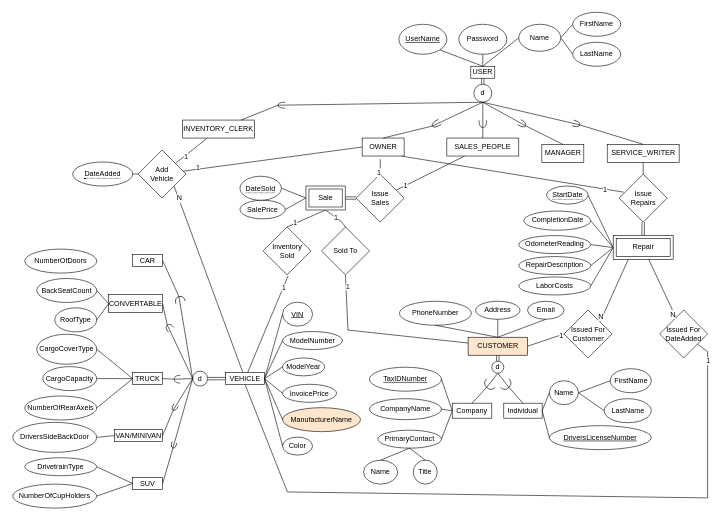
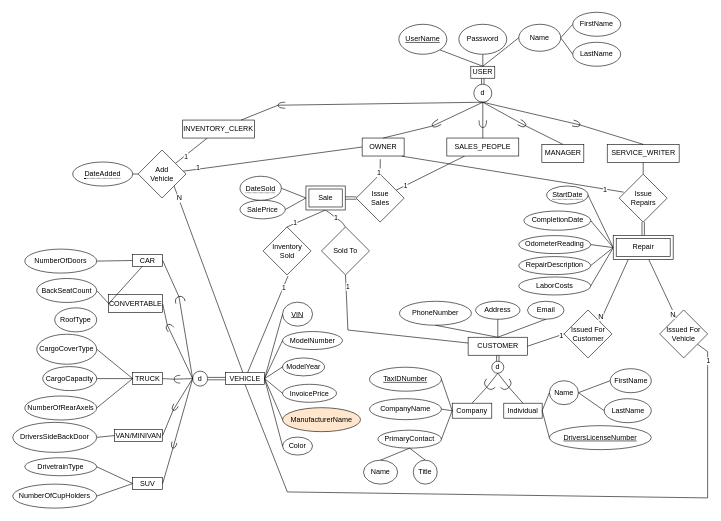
edge "CAR" -- "NumberOfDoors": added
edge "CONVERTABLE" -- "RoofType": now "CONVERTABLE" -- "CAR"
node "Issued For DateAdded": label "Issued For DateAdded" -> "Issued For Vehicle"
node "CUSTOMER": fillcolor #ffe6cc -> #ffffff
